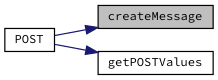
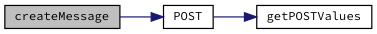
edge "POST" -> "createMessage": reversed
